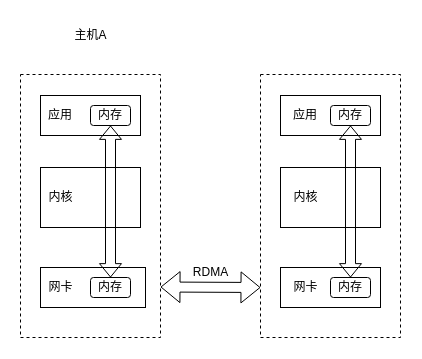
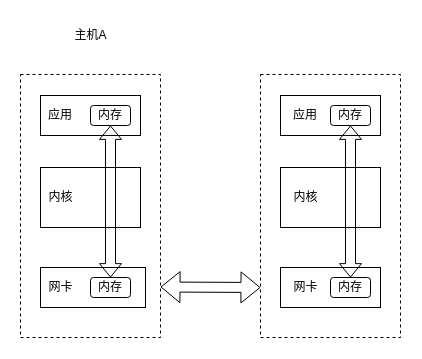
node "RDMA": removed
